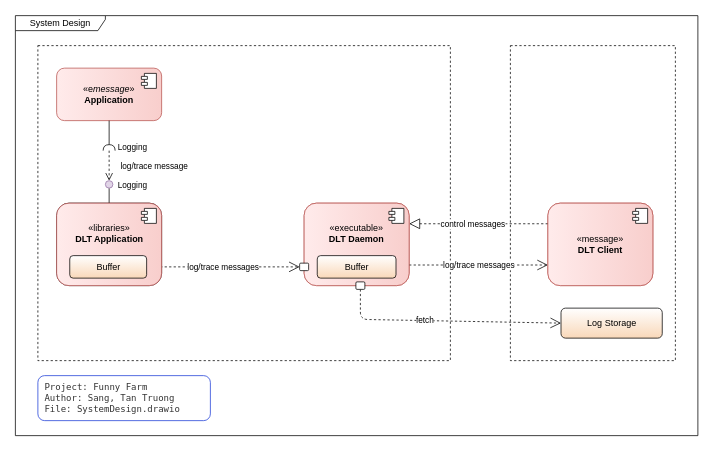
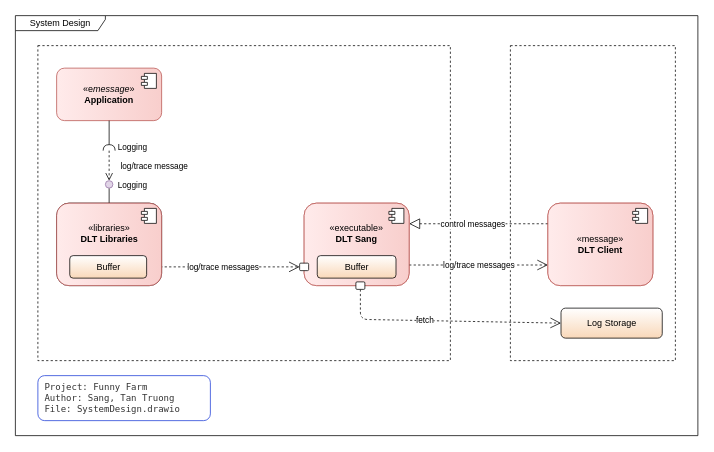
node "«libraries» DLT Application": label "«libraries» DLT Application" -> "«libraries» DLT Libraries"
node "«executable» DLT Daemon": label "«executable» DLT Daemon" -> "«executable» DLT Sang"
